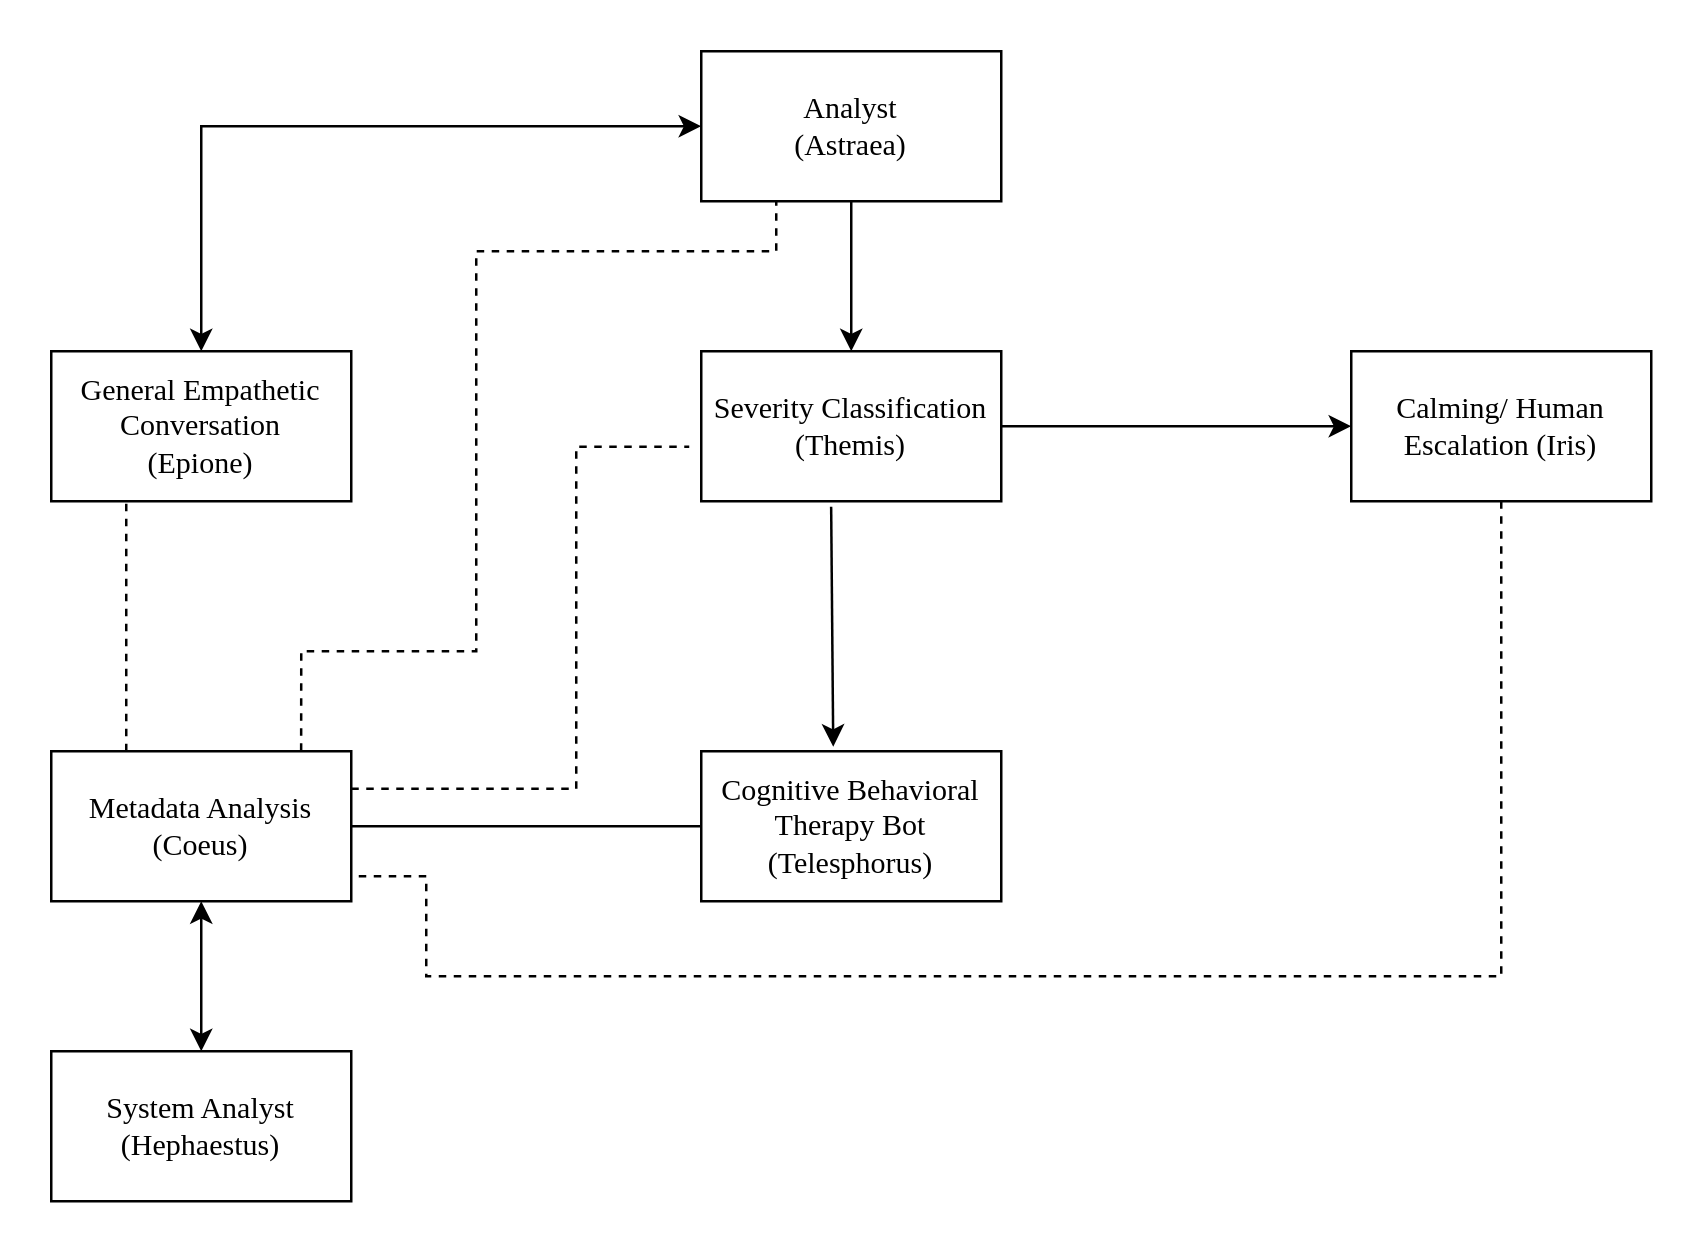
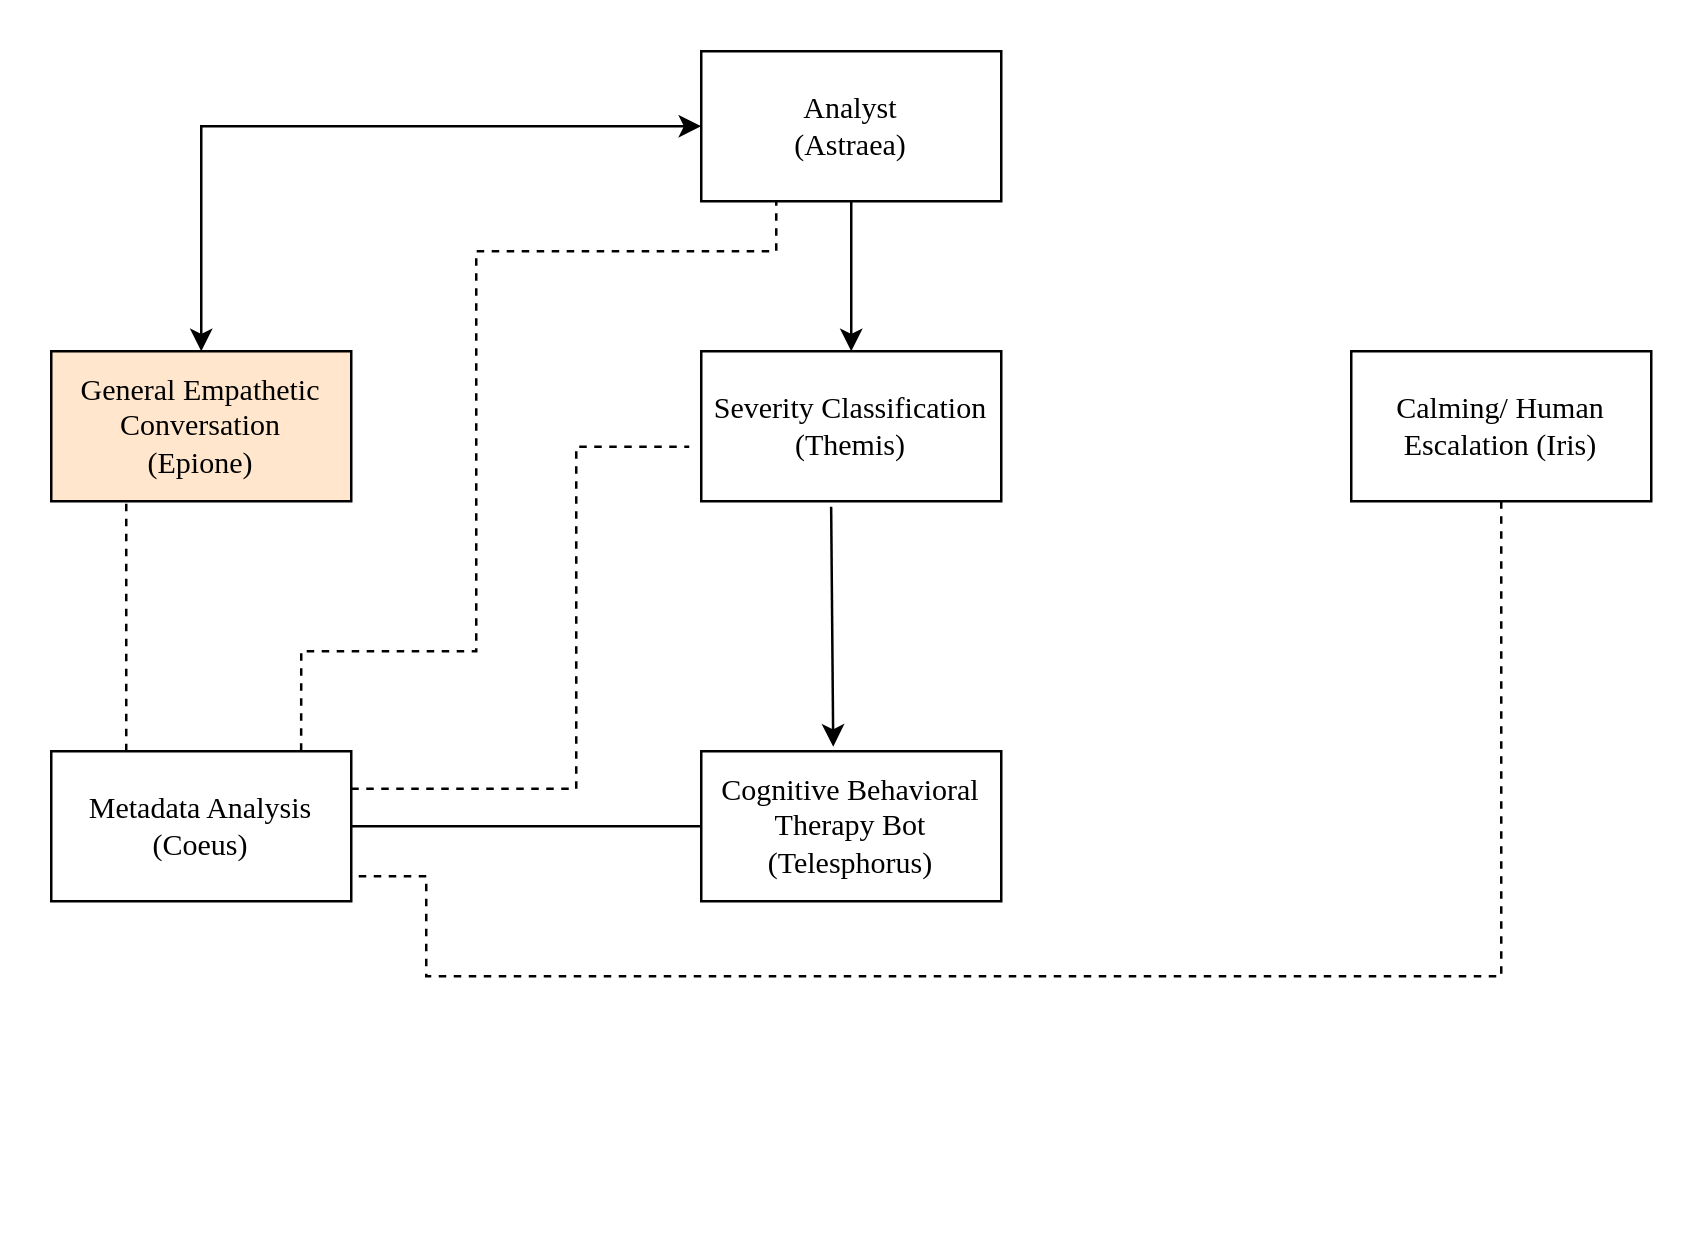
node "General Empathetic Conversation (Epione)": fillcolor #ffffff -> #ffe6cc
edge "Severity Classification (Themis)" -> "Calming/ Human Escalation (Iris)": removed
edge "Metadata Analysis (Coeus)" -- "System Analyst (Hephaestus)": removed
node "System Analyst (Hephaestus)": removed
